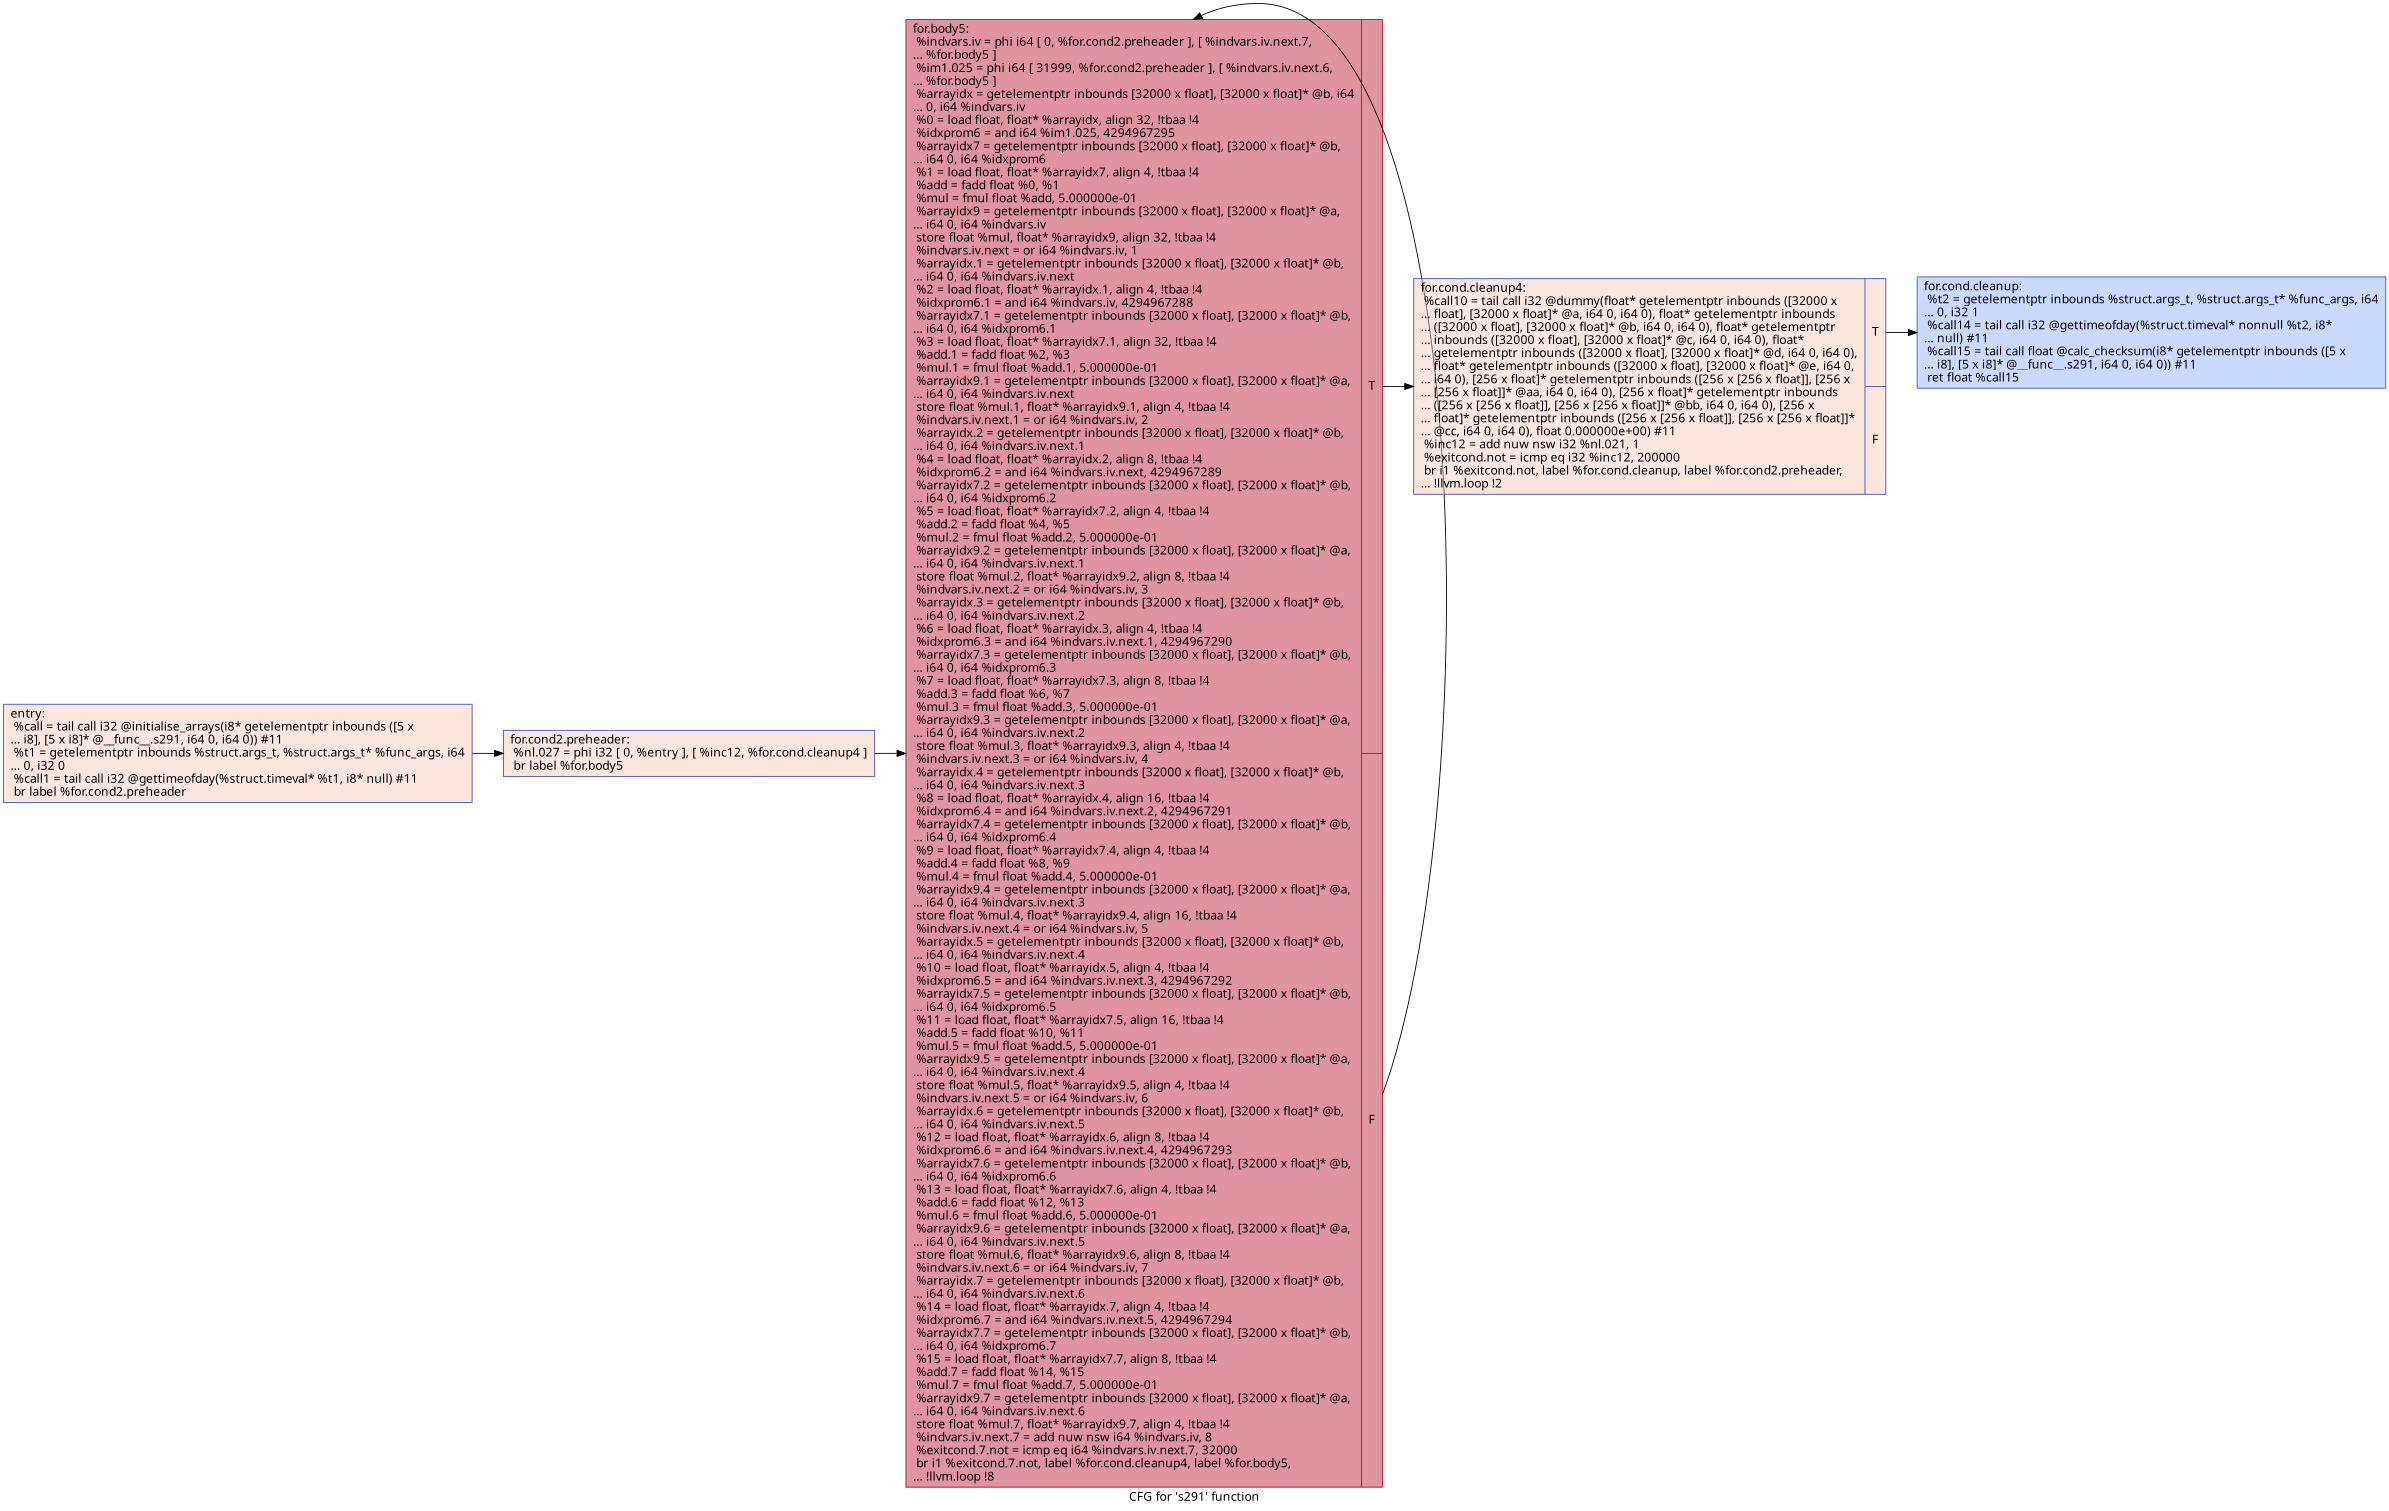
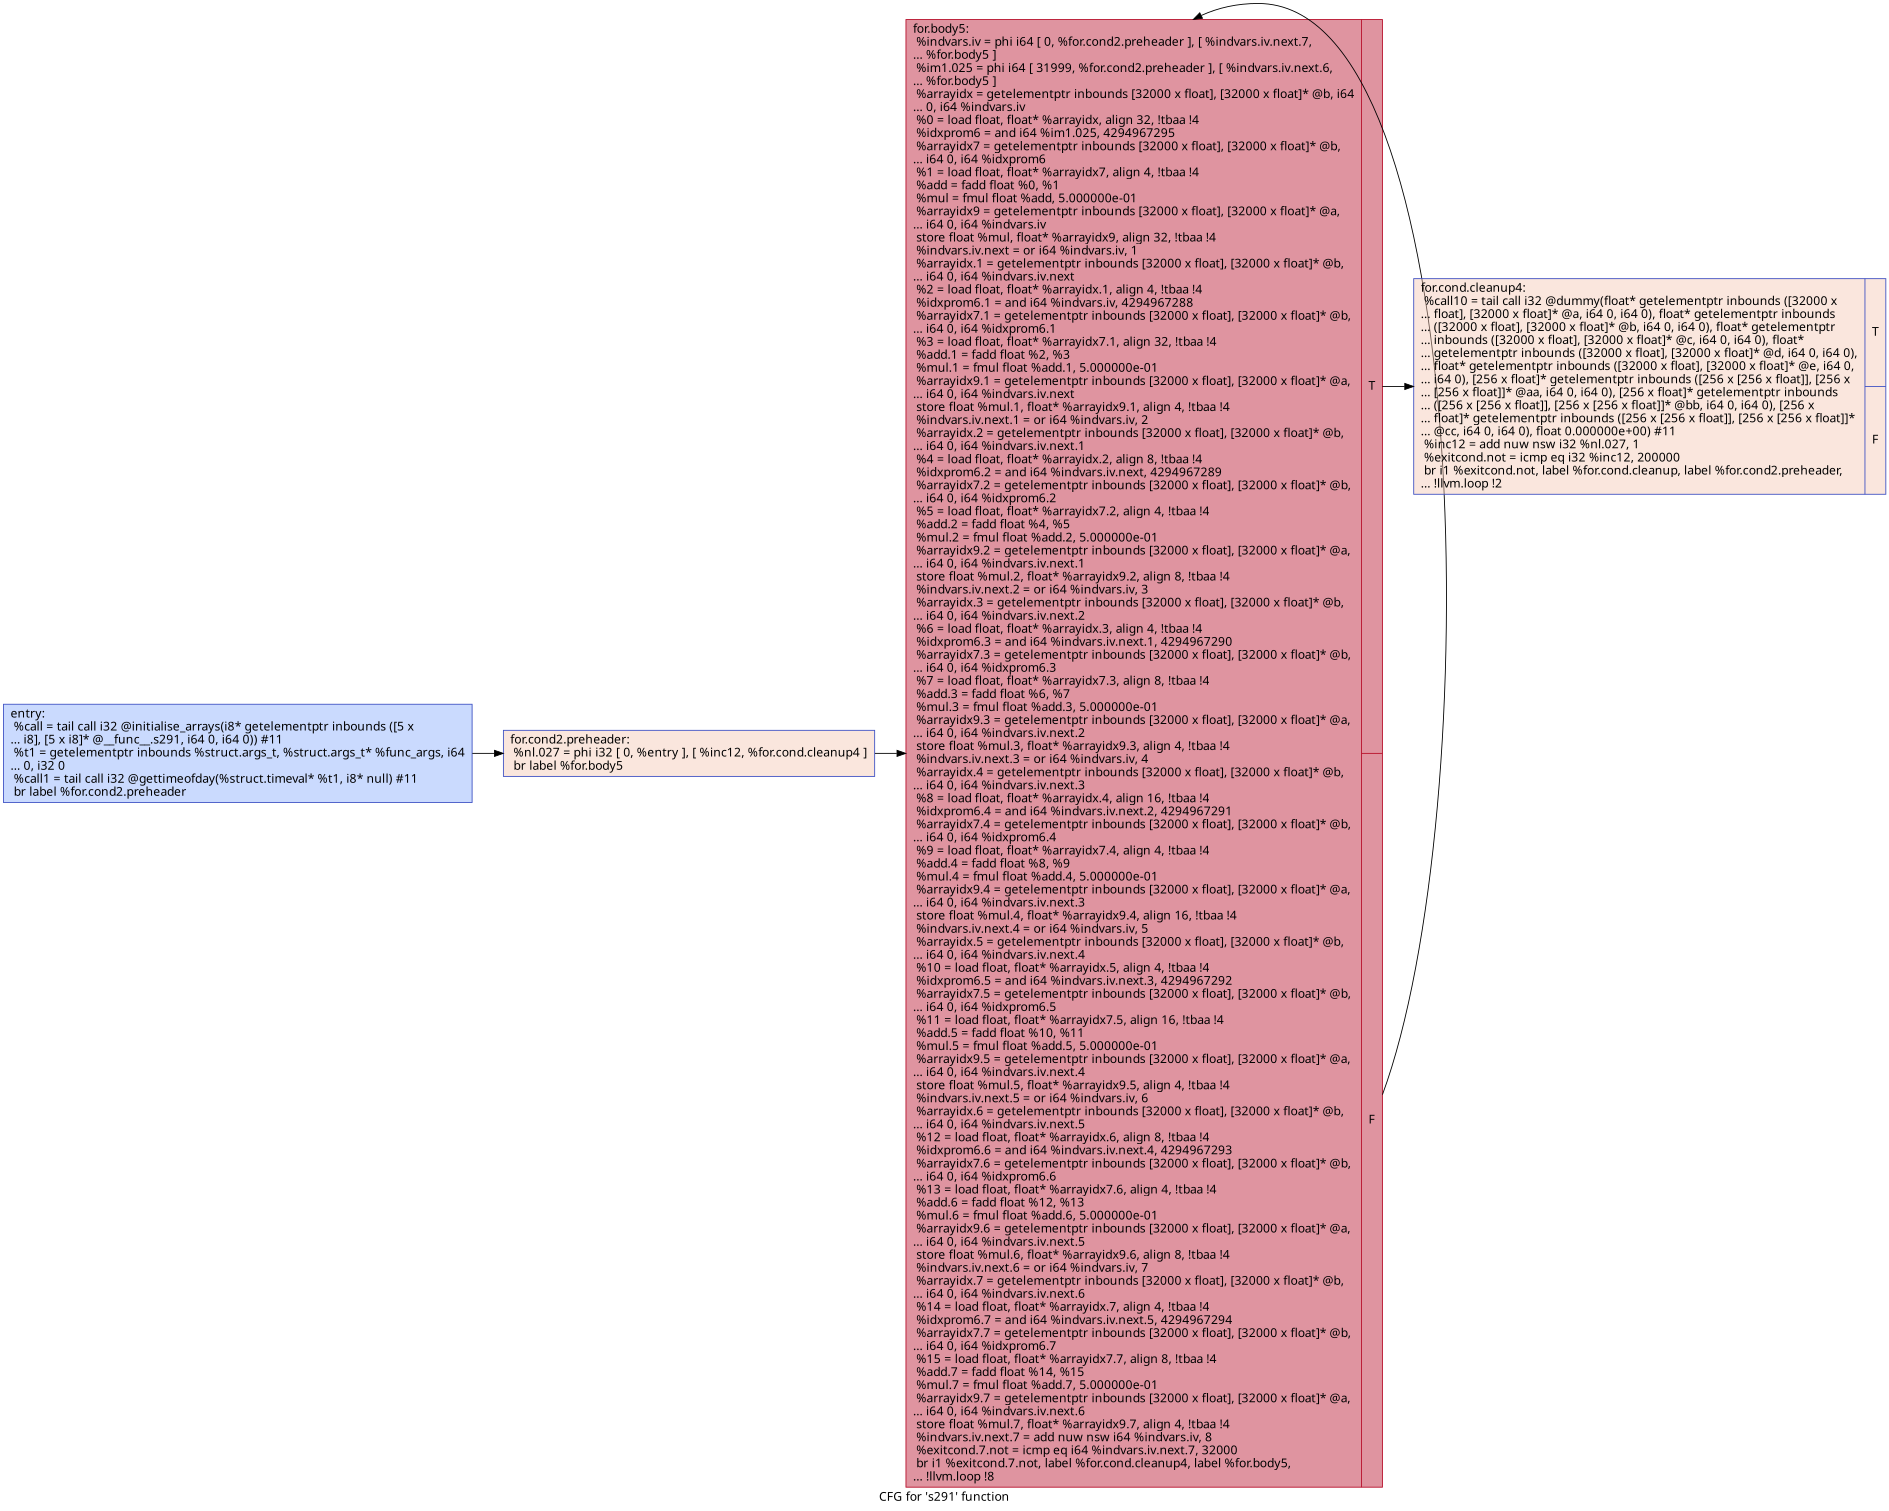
node "for.cond.cleanup:": removed
node "for.cond.cleanup4:": text "%inc12 = add nuw nsw i32 %nl.021, 1" -> "%inc12 = add nuw nsw i32 %nl.027, 1"
node "entry:": fillcolor #f3c7b170 -> #88abfd70
